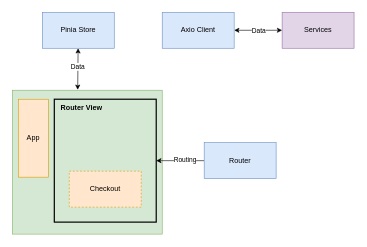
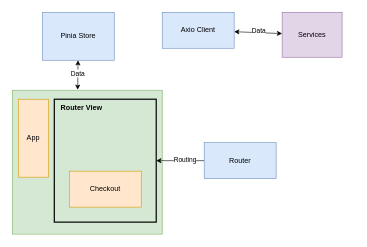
node "Pinia Store": size 72x36 -> 72x48
node "Services": size 72x36 -> 60x45
node "Checkout": style dashed -> solid
